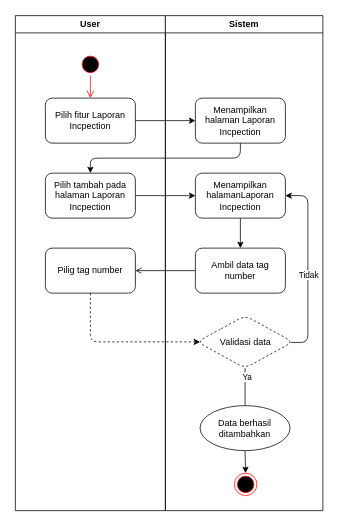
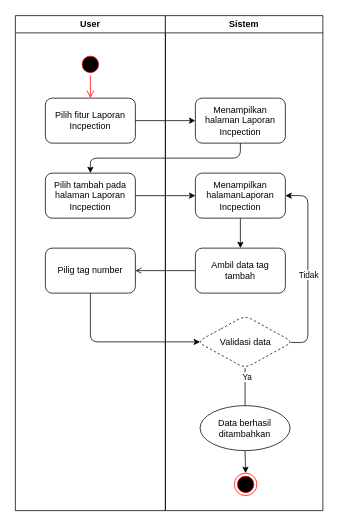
node "Ambil data tag number": label "Ambil data tag number" -> "Ambil data tag tambah"
edge "Pilig tag number" -> "Validasi data": style dashed -> solid
